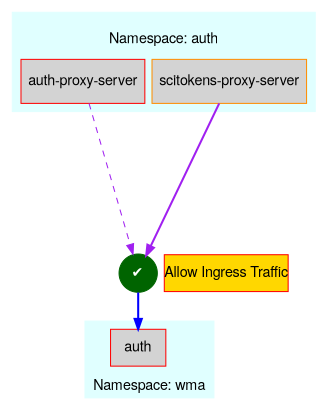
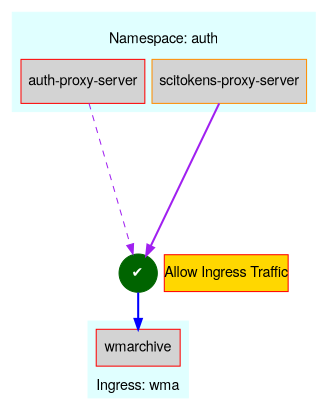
node "auth": label "auth" -> "wmarchive"
cluster "Namespace: wma": label "Namespace: wma" -> "Ingress: wma"
